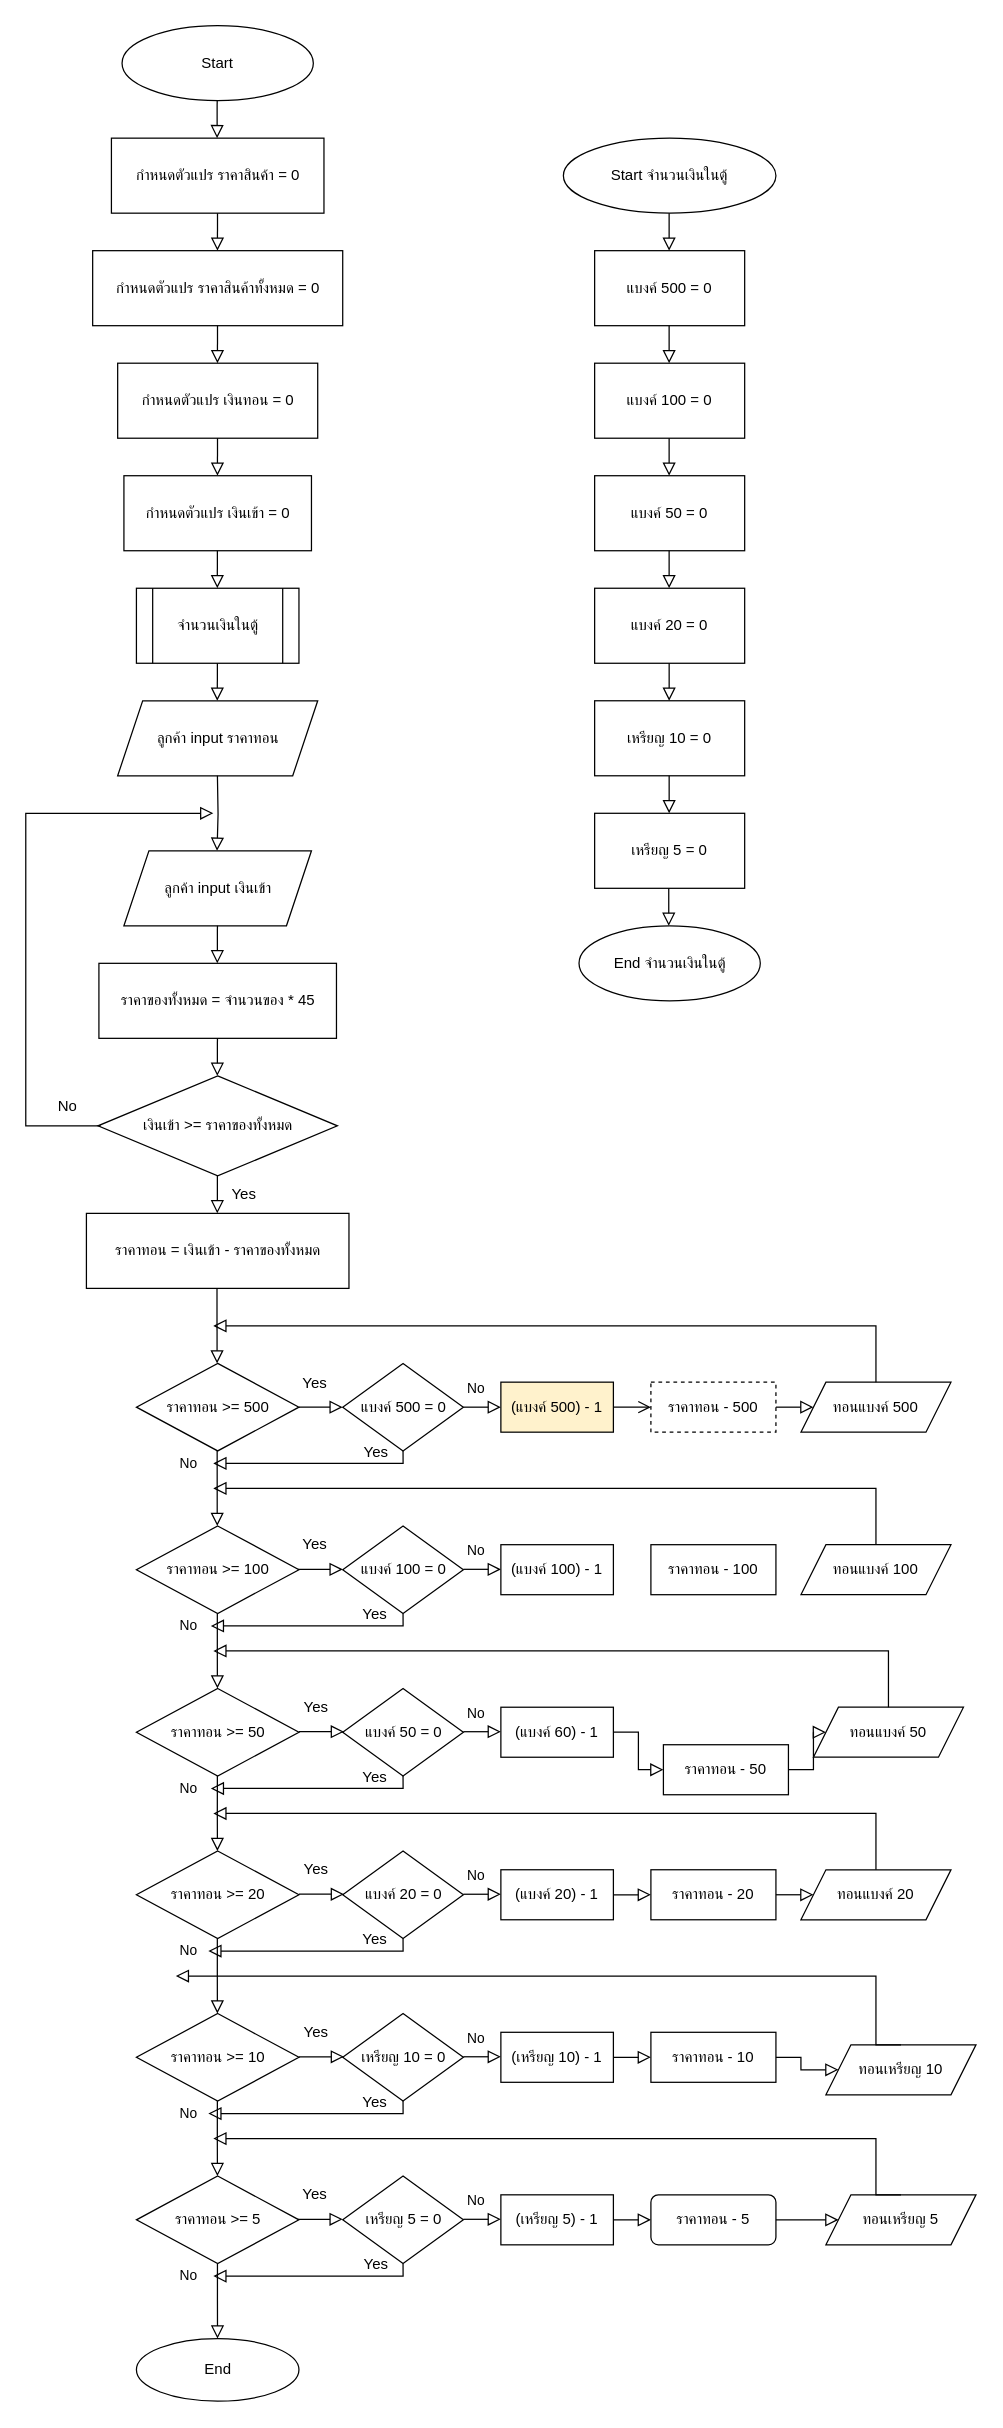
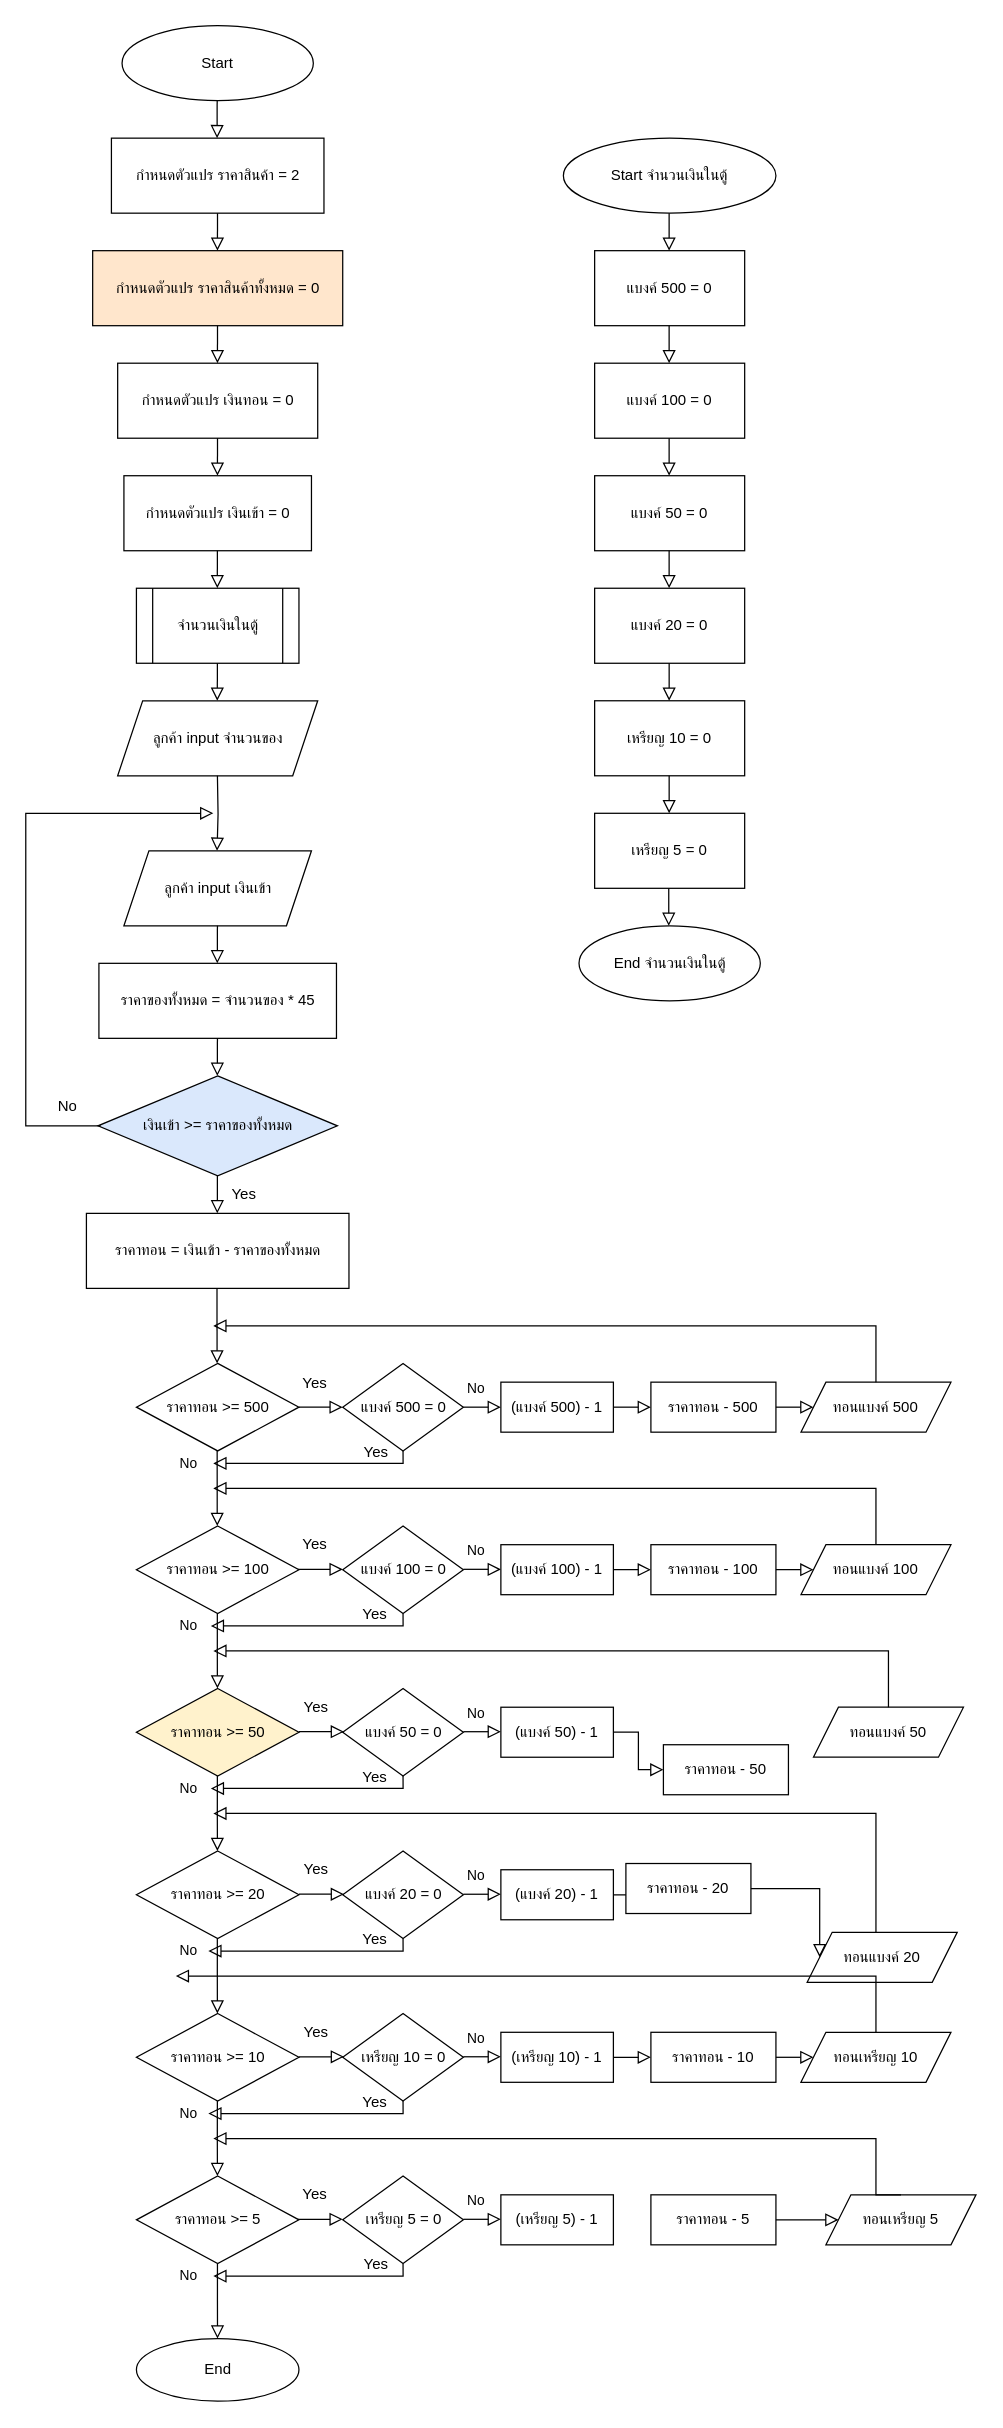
node "กำหนดตัวแปร ราคาสินค้า = 0": label "กำหนดตัวแปร ราคาสินค้า = 0" -> "กำหนดตัวแปร ราคาสินค้า = 2"
node "กำหนดตัวแปร ราคาสินค้าทั้งหมด = 0": fillcolor #ffffff -> #ffe6cc
node "ลูกค้า input ราคาทอน": label "ลูกค้า input ราคาทอน" -> "ลูกค้า input จำนวนของ"
node "เงินเข้า >= ราคาของทั้งหมด": fillcolor #ffffff -> #dae8fc
node "(แบงค์ 500) - 1": fillcolor #fff2cc -> #ffffff
edge "(แบงค์ 500) - 1" -> "ราคาทอน - 500": arrowhead open -> block
node "ราคาทอน - 500": style dashed -> solid
edge "(แบงค์ 100) - 1" -> "ราคาทอน - 100": added
edge "ราคาทอน - 100" -> "ทอนแบงค์ 100": added
node "ราคาทอน >= 50": fillcolor #ffffff -> #fff2cc
node "(แบงค์ 60) - 1": label "(แบงค์ 60) - 1" -> "(แบงค์ 50) - 1"
edge "ราคาทอน - 50" -> "ทอนแบงค์ 50": removed
node "ราคาทอน - 20": moved (713, 1894) -> (688, 1888)
node "ทอนแบงค์ 20": moved (876, 1894) -> (882, 1957)
node "ทอนเหรียญ 10": moved (901, 2069) -> (876, 2057)
edge "(เหรียญ 5) - 1" -> "ราคาทอน - 5": removed
node "ราคาทอน - 5": shape rounded rectangle -> rectangle
